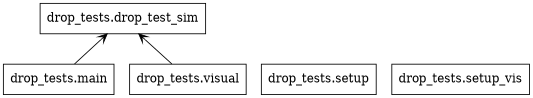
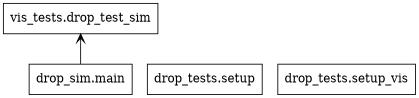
node "drop_tests.drop_test_sim": label "drop_tests.drop_test_sim" -> "vis_tests.drop_test_sim"
node "drop_tests.main": label "drop_tests.main" -> "drop_sim.main"
node "drop_tests.visual": removed
